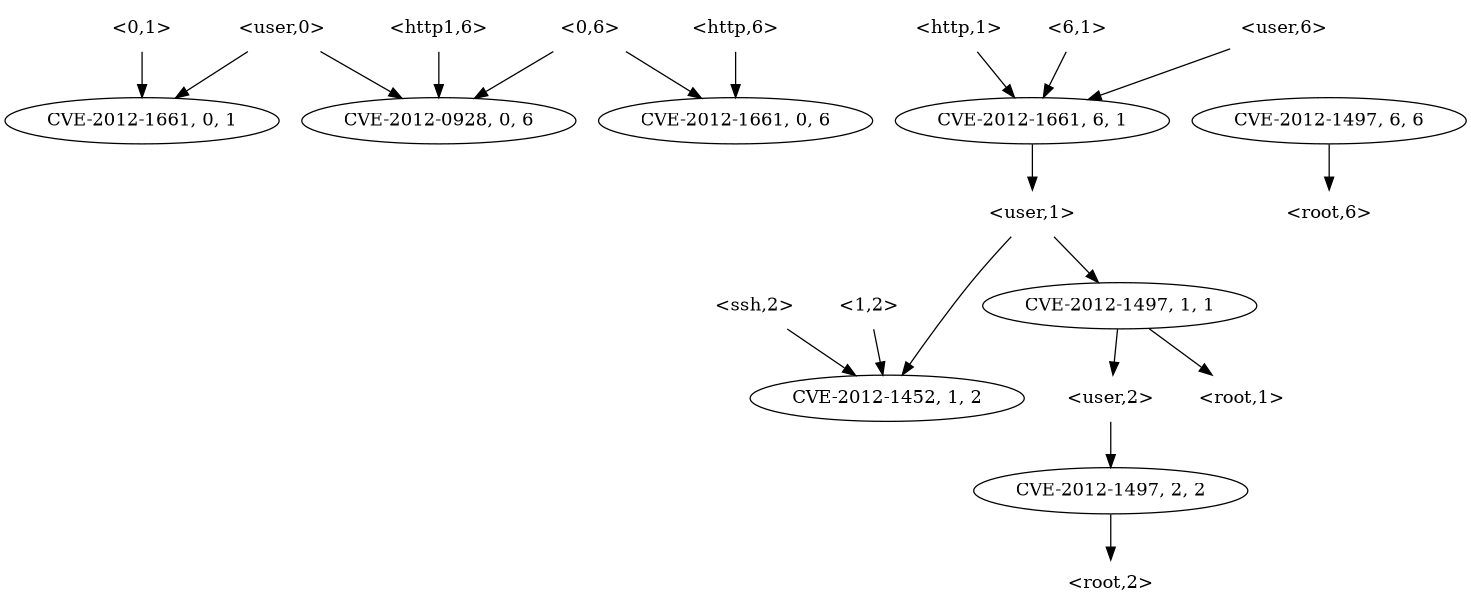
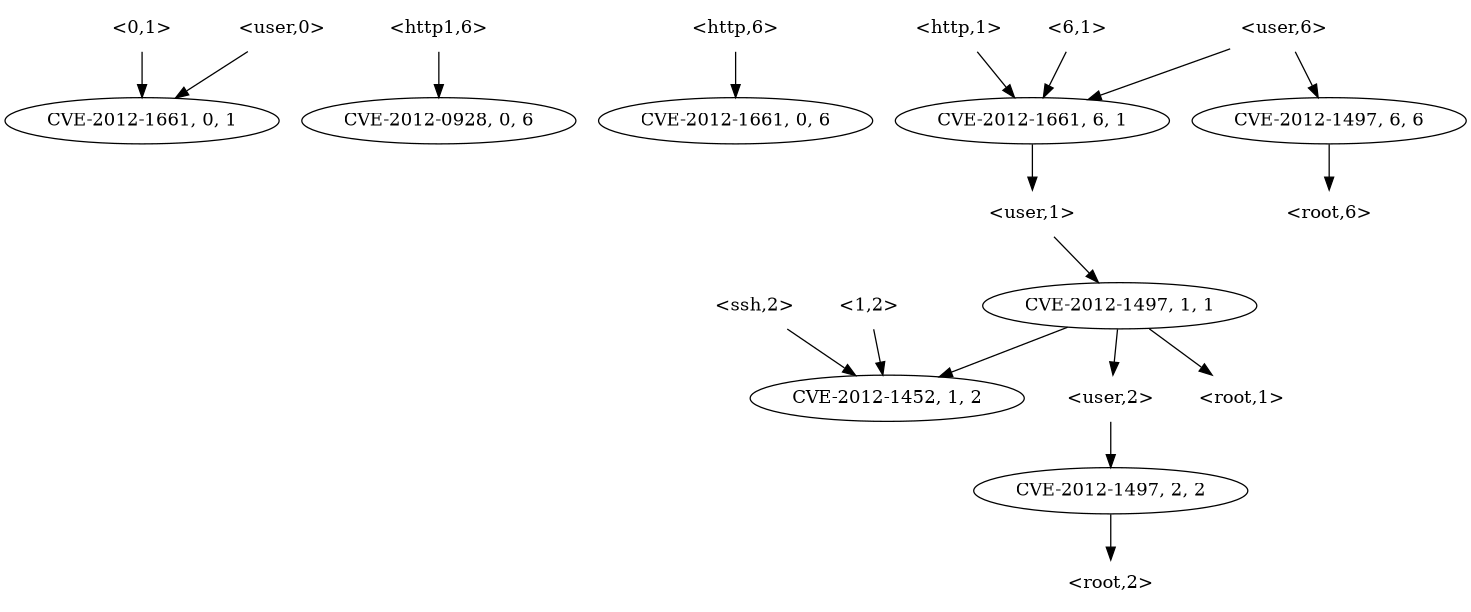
node "<0,6>": removed
edge "<user,6>" -> "CVE-2012-1497, 6, 6": added
edge "<user,0>" -> "CVE-2012-0928, 0, 6": removed
edge "<user,1>" -> "CVE-2012-1452, 1, 2": now "CVE-2012-1497, 1, 1" -> "CVE-2012-1452, 1, 2"
